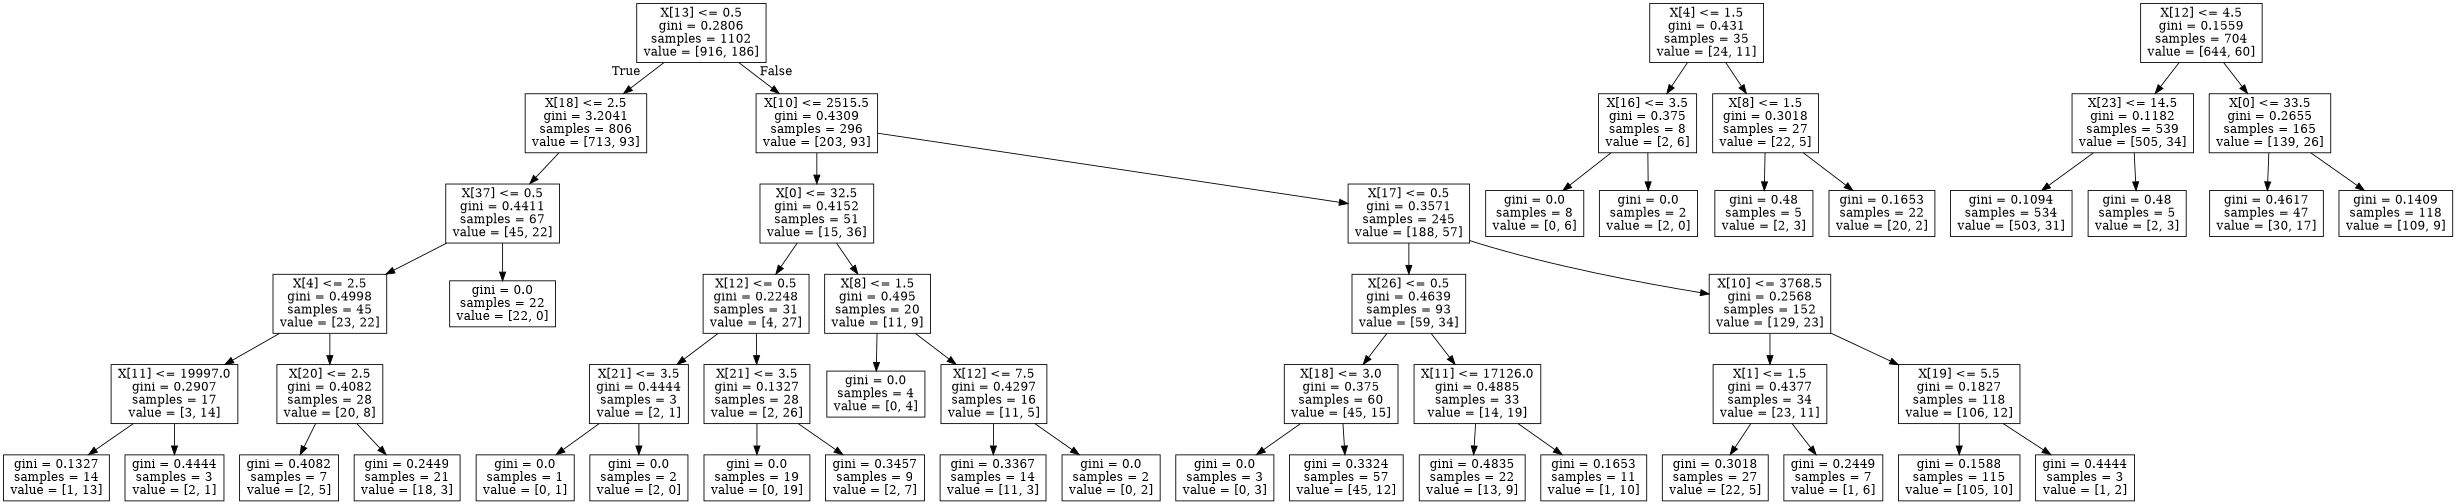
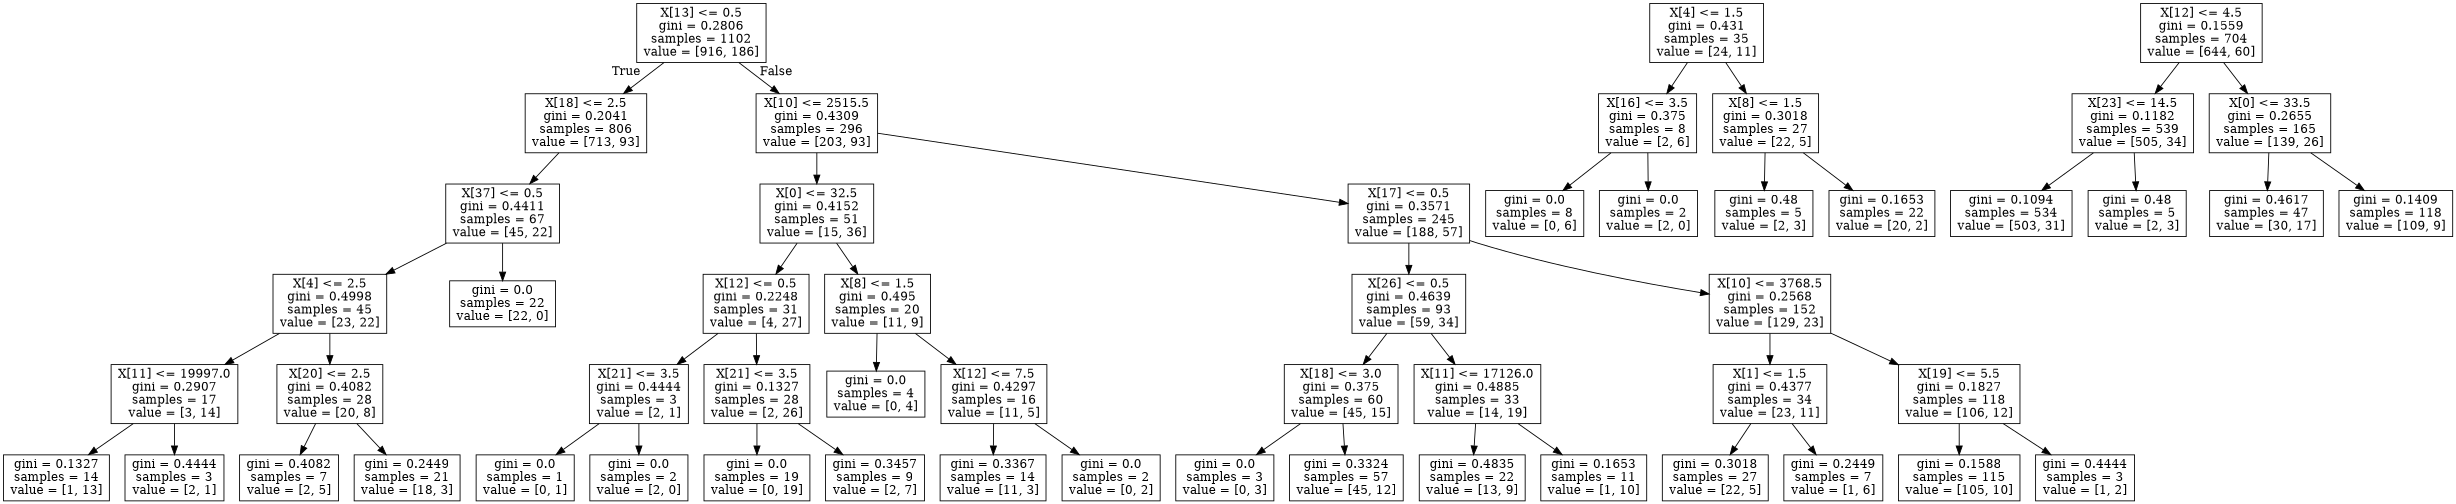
node "X[18] <= 2.5 gini = 3.2041 samples = 806 value = [713, 93]": label "X[18] <= 2.5 gini = 3.2041 samples = 806 value = [713, 93]" -> "X[18] <= 2.5 gini = 0.2041 samples = 806 value = [713, 93]"
